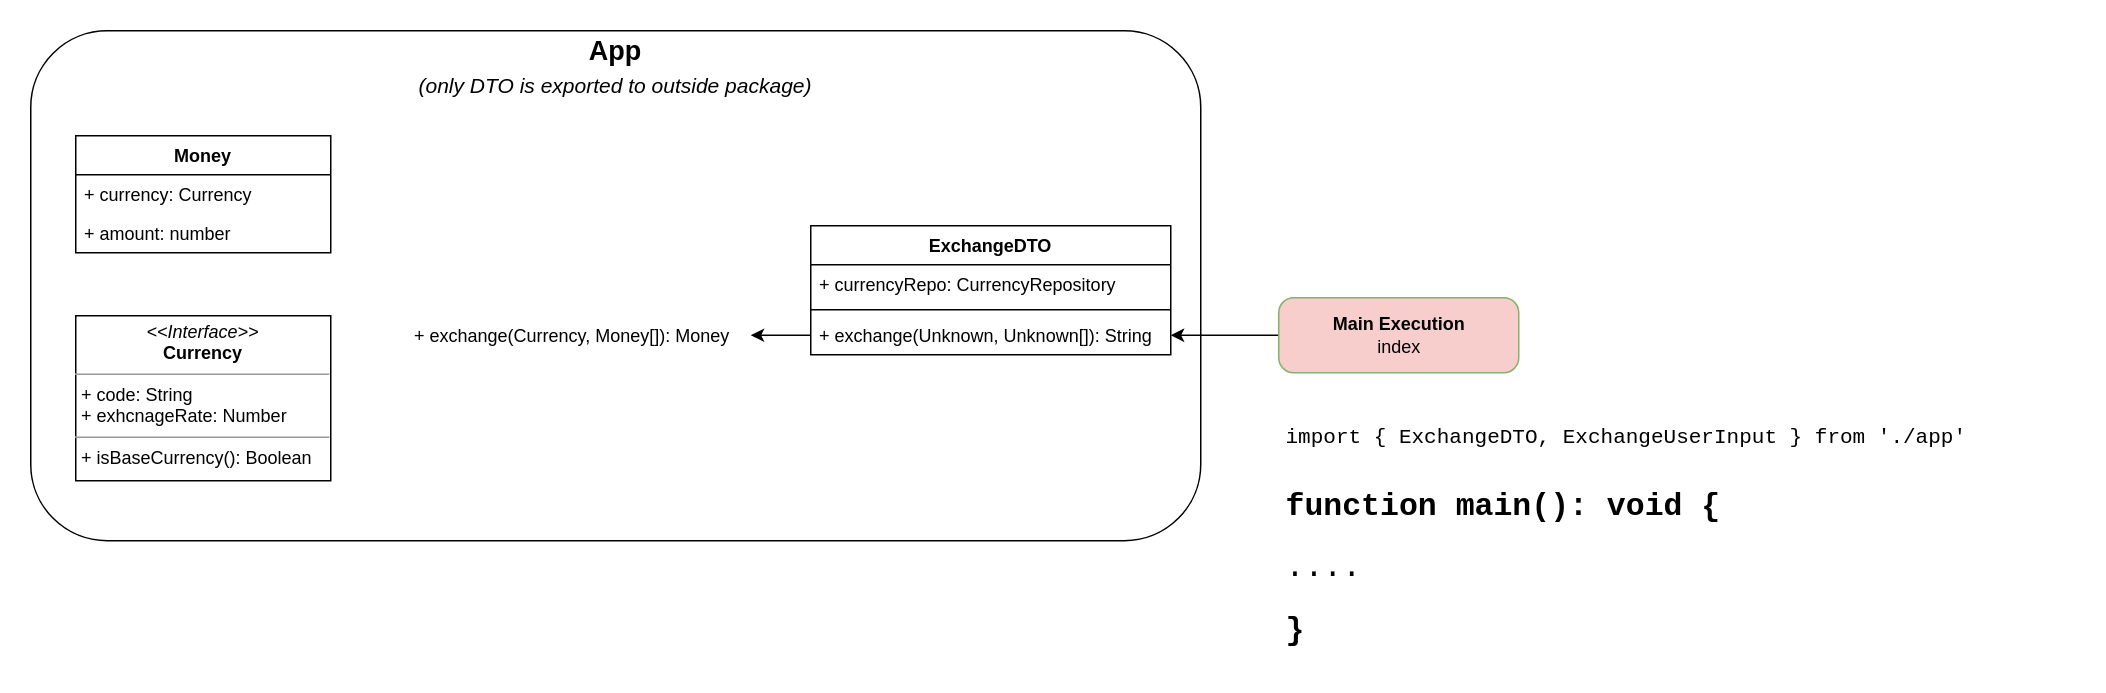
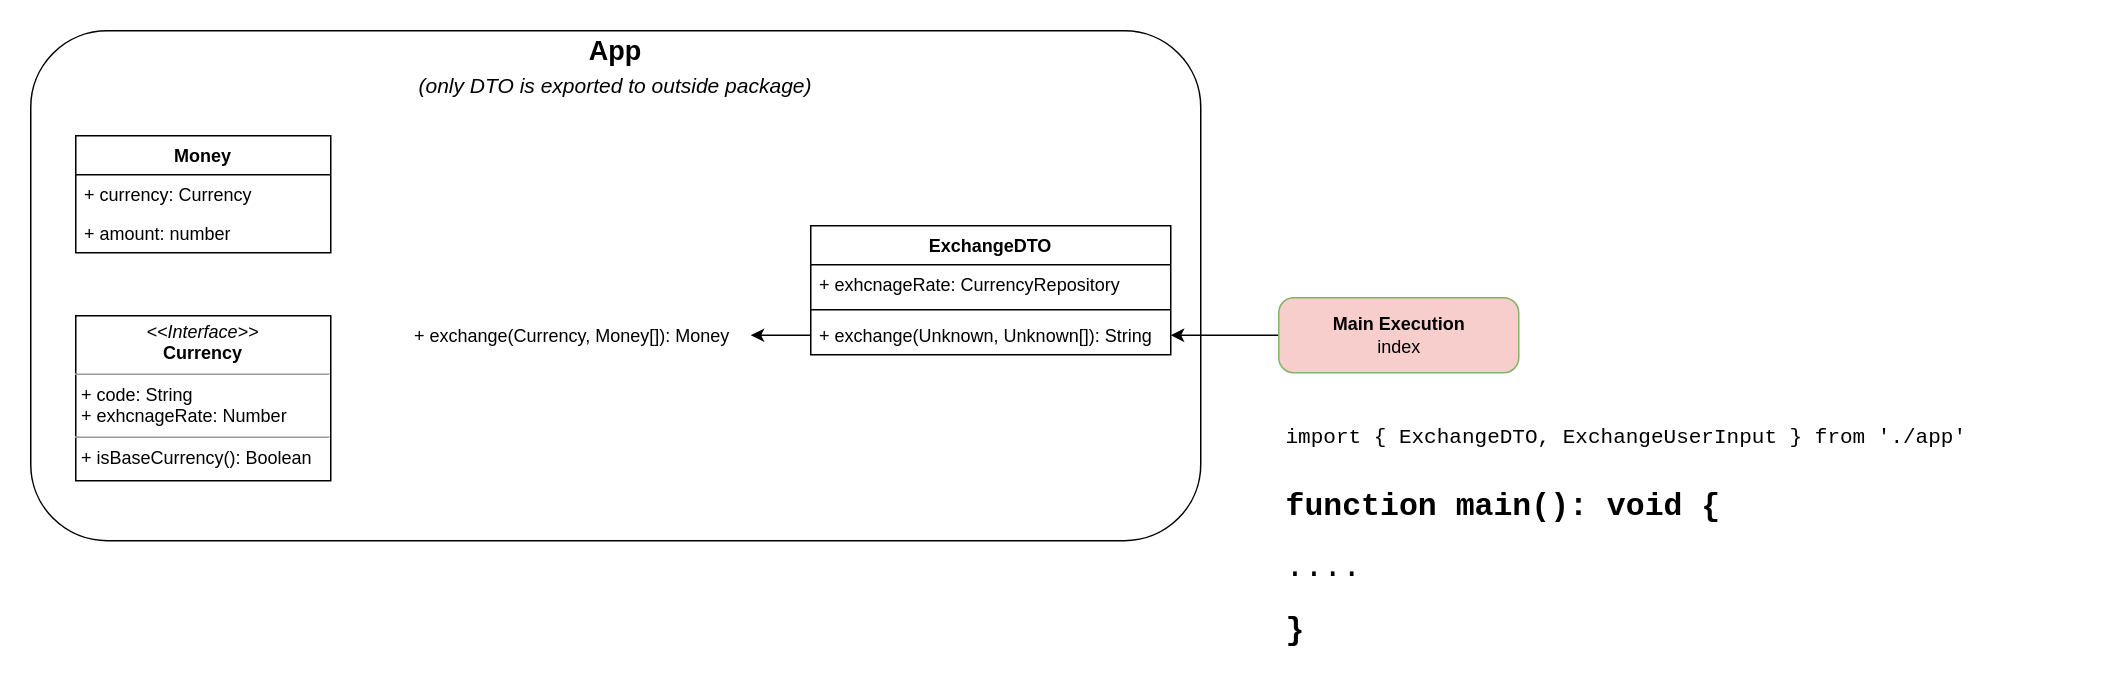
node "+ currencyRepo: CurrencyRepository": label "+ currencyRepo: CurrencyRepository" -> "+ exhcnageRate: CurrencyRepository"
